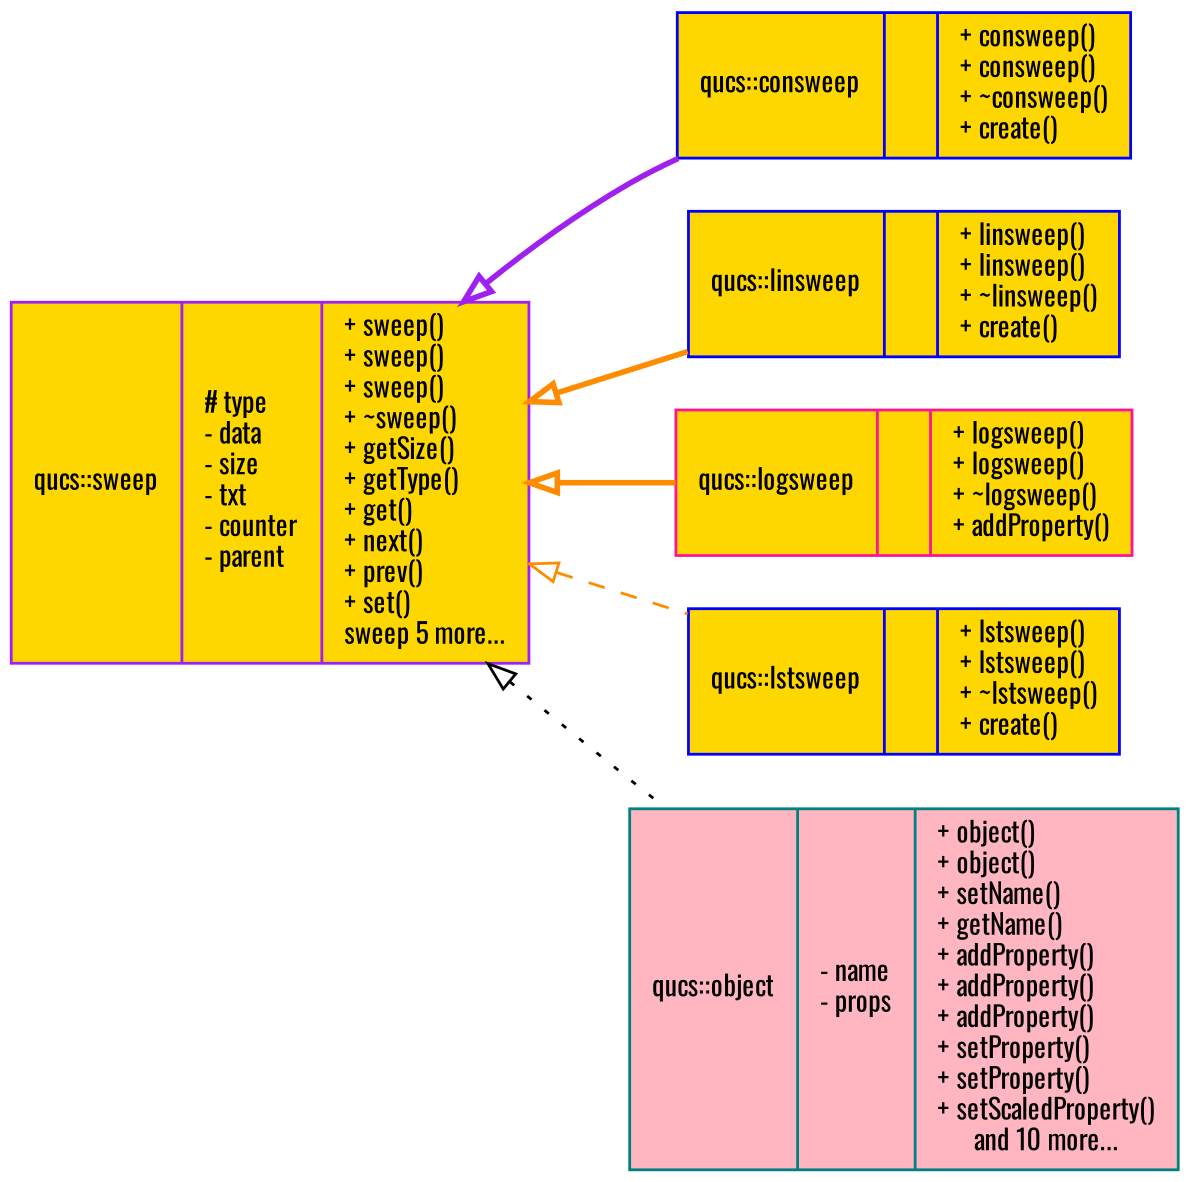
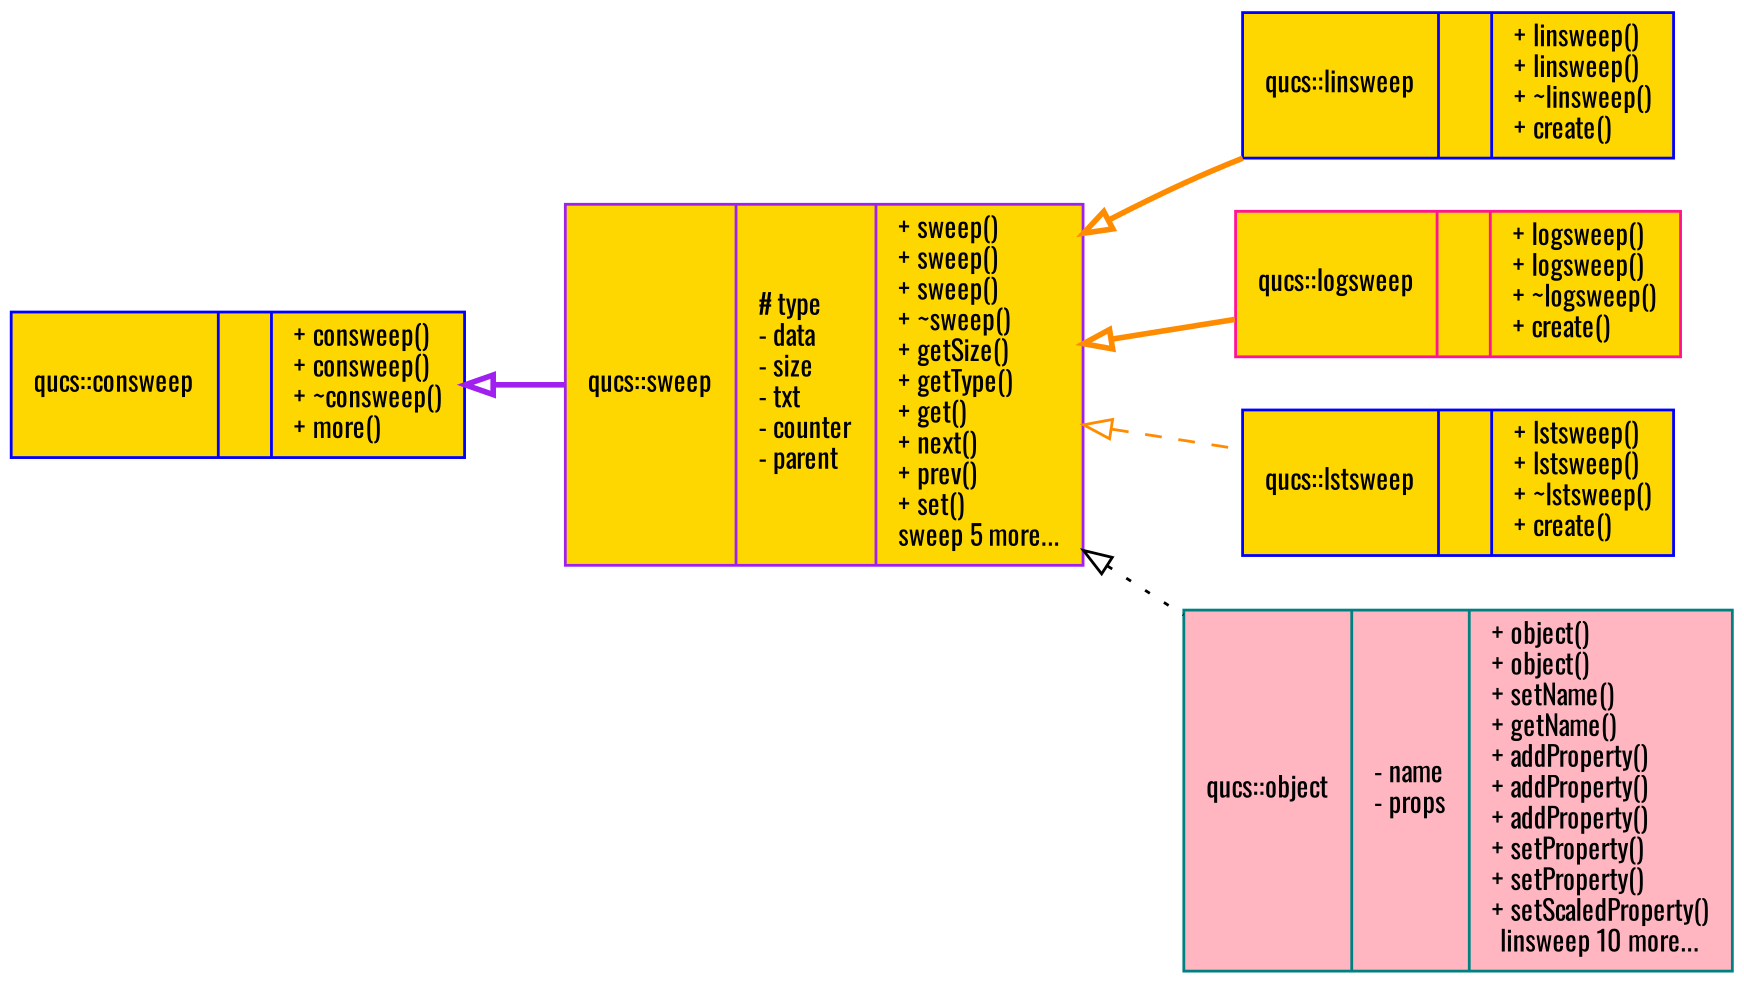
node "qucs::consweep": text "+ create()" -> "+ more()"
edge "qucs::consweep" -> "qucs::sweep": reversed
node "qucs::logsweep": text "+ addProperty()" -> "+ create()"
node "qucs::object": text "and 10 more..." -> "linsweep 10 more..."
